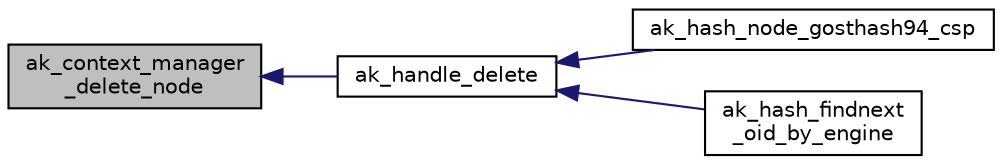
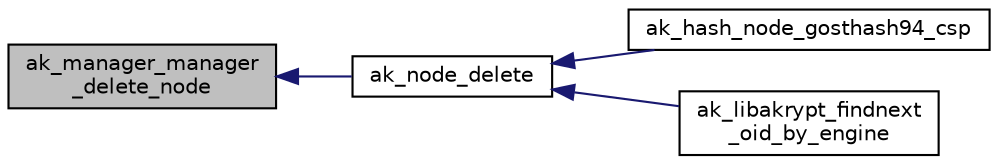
node "ak_context_manager _delete_node": label "ak_context_manager _delete_node" -> "ak_manager_manager _delete_node"
node "ak_handle_delete": label "ak_handle_delete" -> "ak_node_delete"
node "ak_hash_findnext _oid_by_engine": label "ak_hash_findnext _oid_by_engine" -> "ak_libakrypt_findnext _oid_by_engine"
